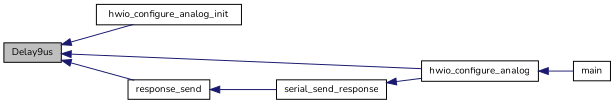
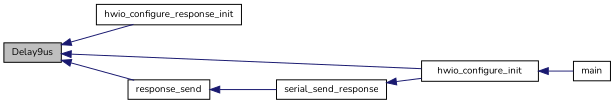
node "hwio_configure_analog_init": label "hwio_configure_analog_init" -> "hwio_configure_response_init"
node "hwio_configure_analog": label "hwio_configure_analog" -> "hwio_configure_init"
